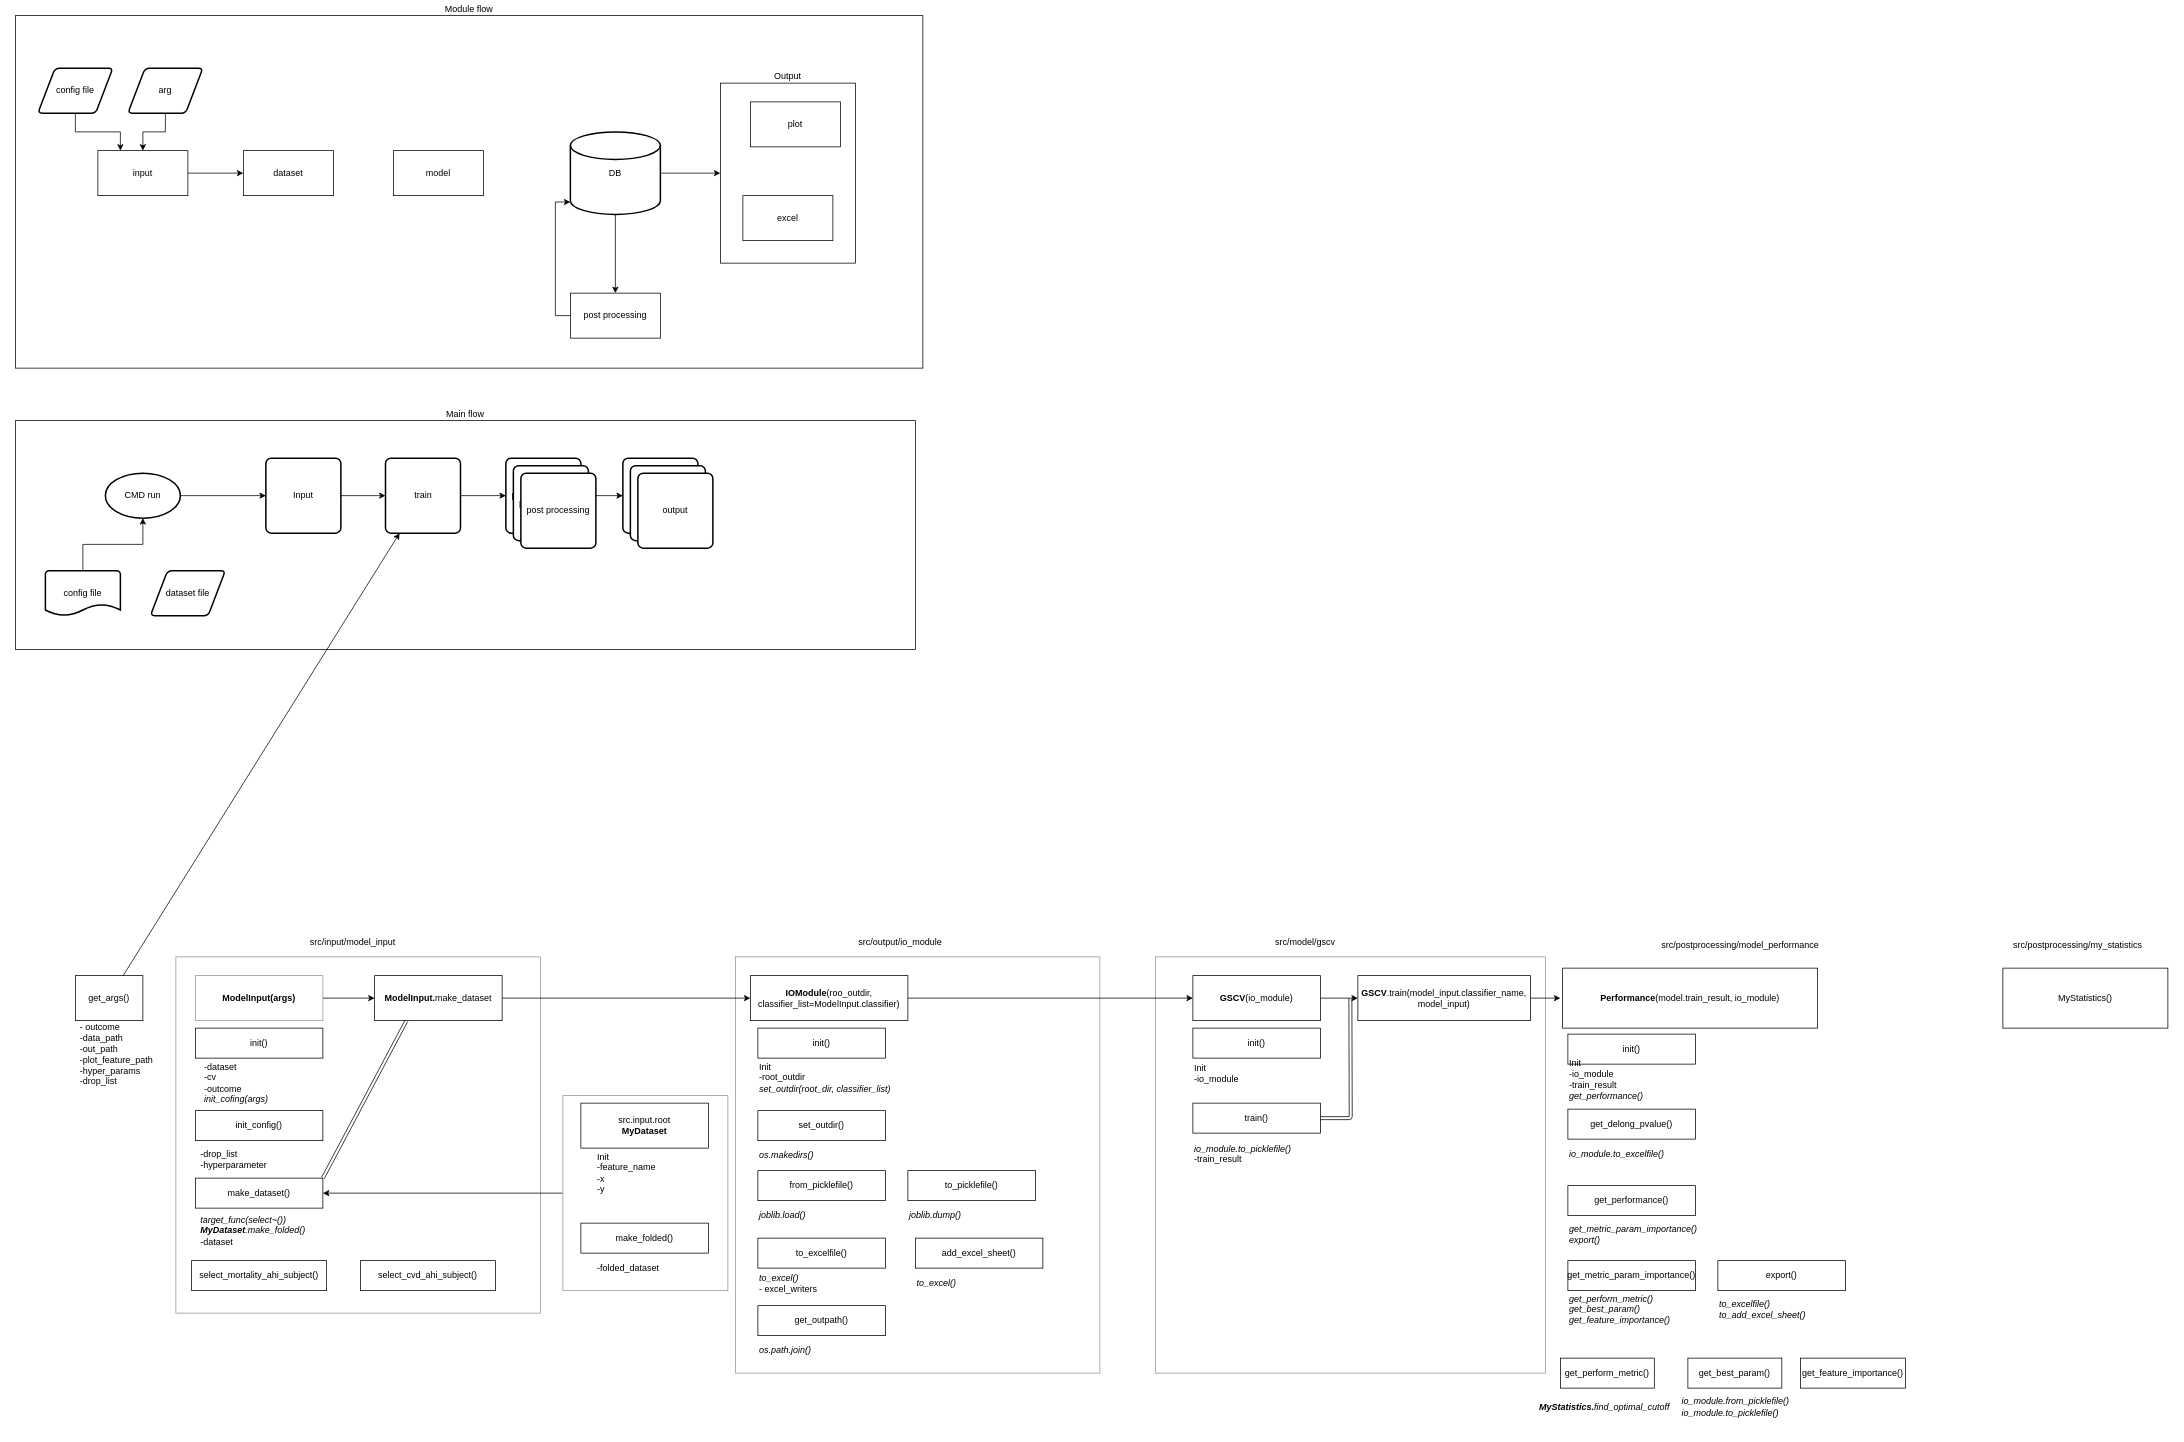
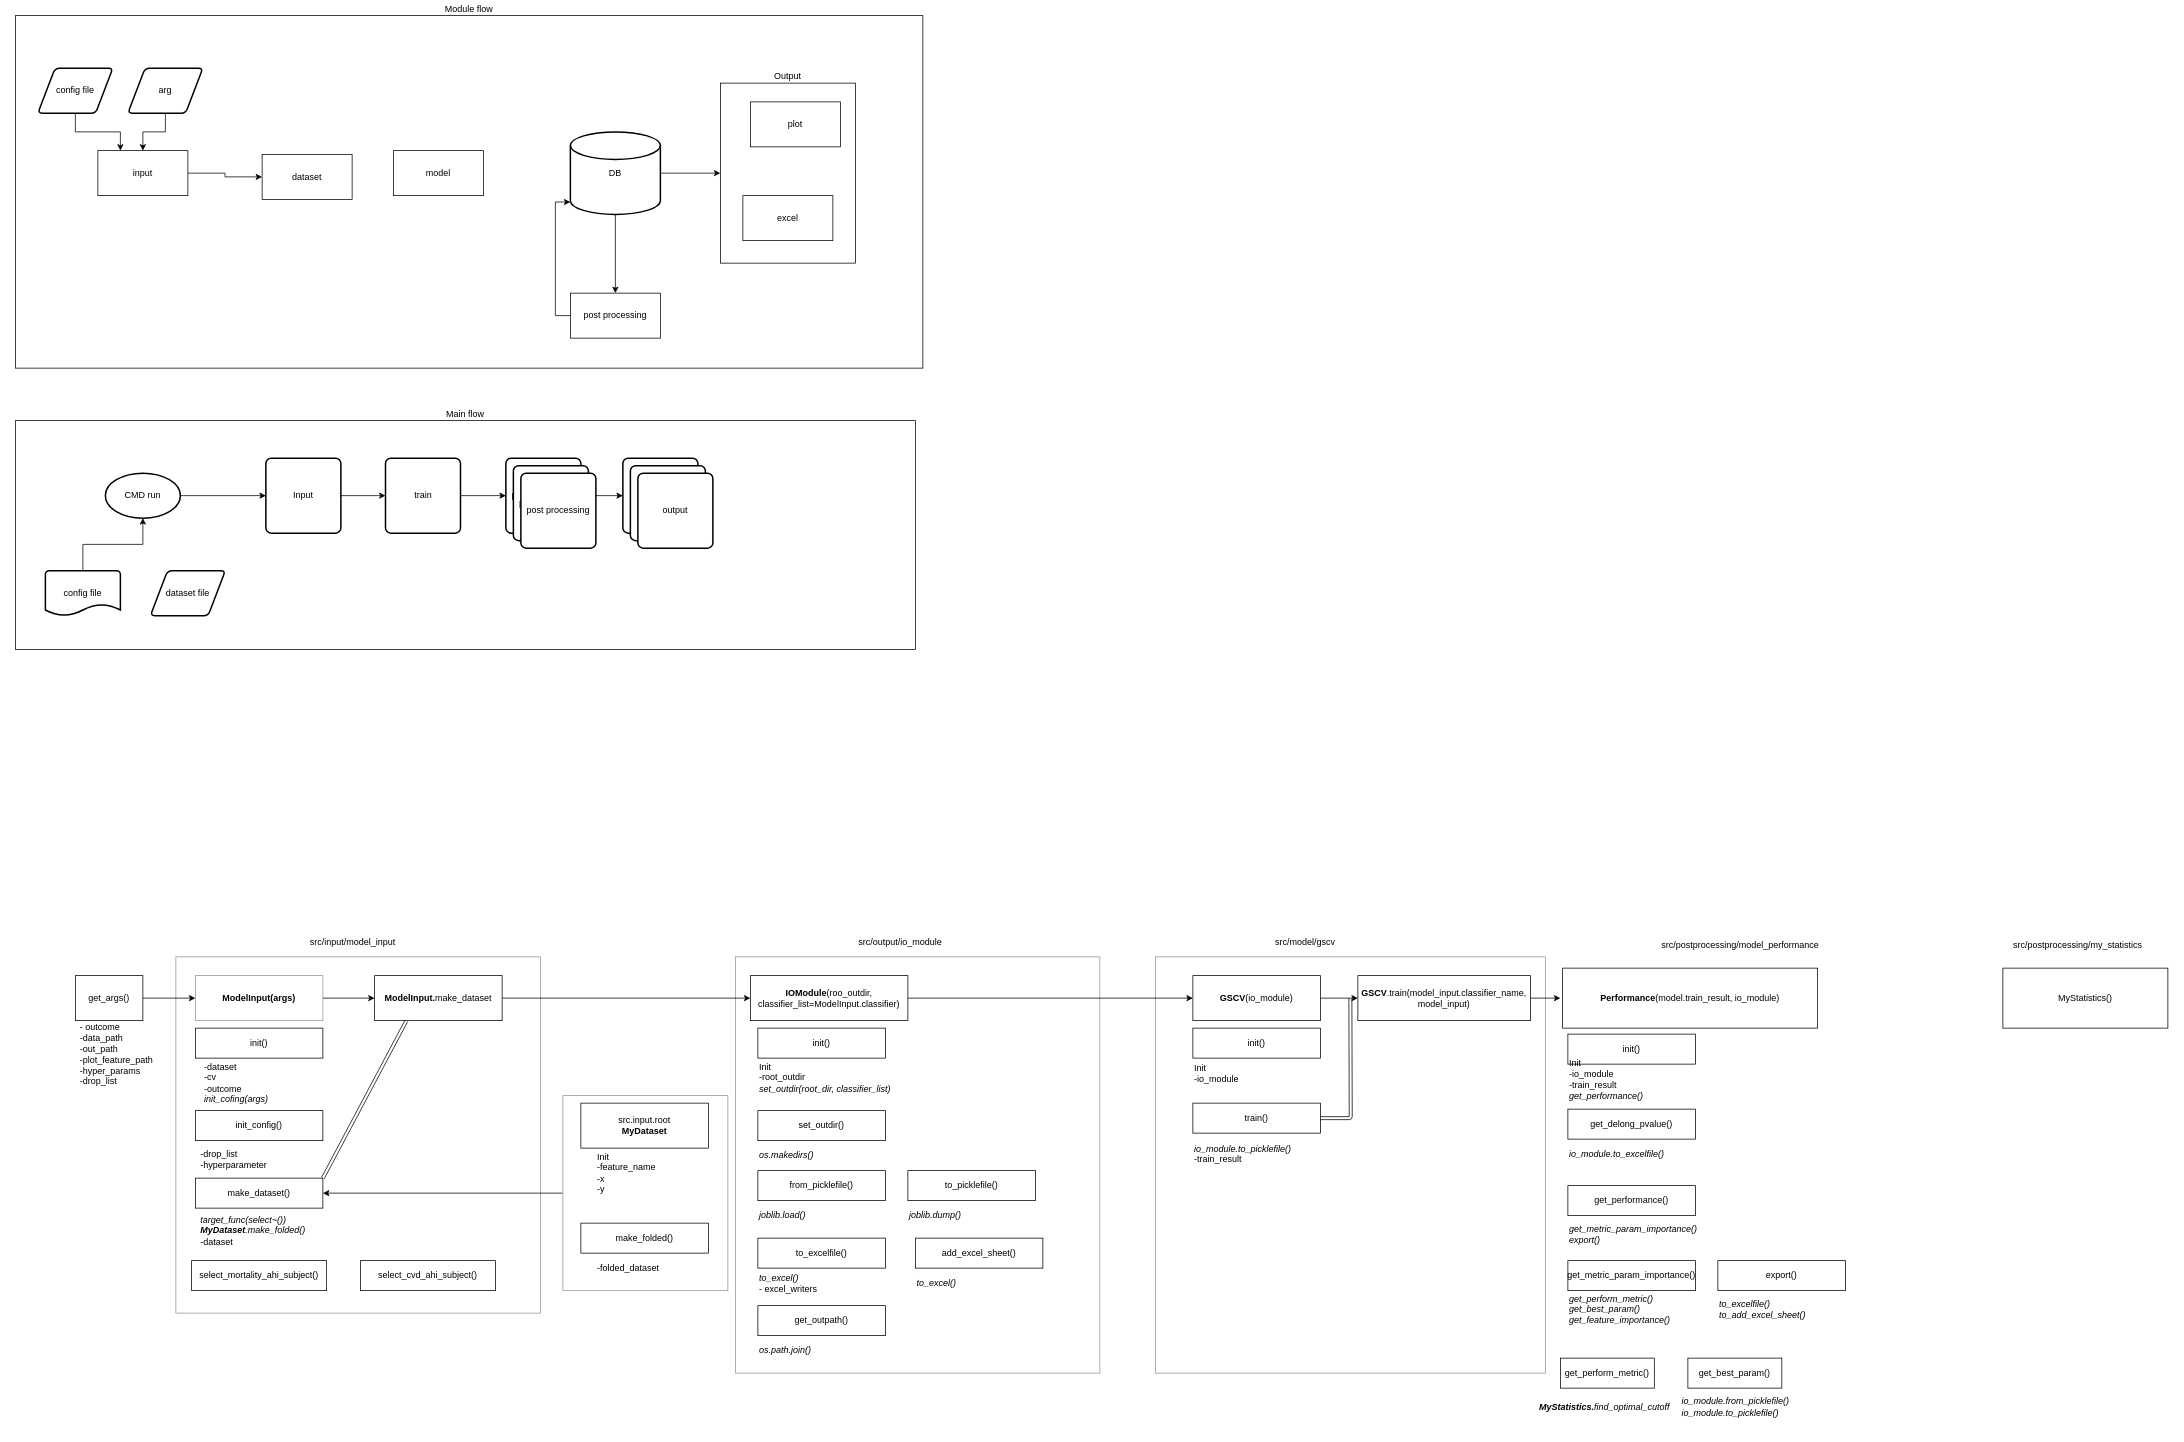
node "dataset": moved (288, 173) -> (307, 177)
edge "get_args()" -> "train": now "get_args()" -> "ModelInput(args)"
node "get_feature_importance()": removed
